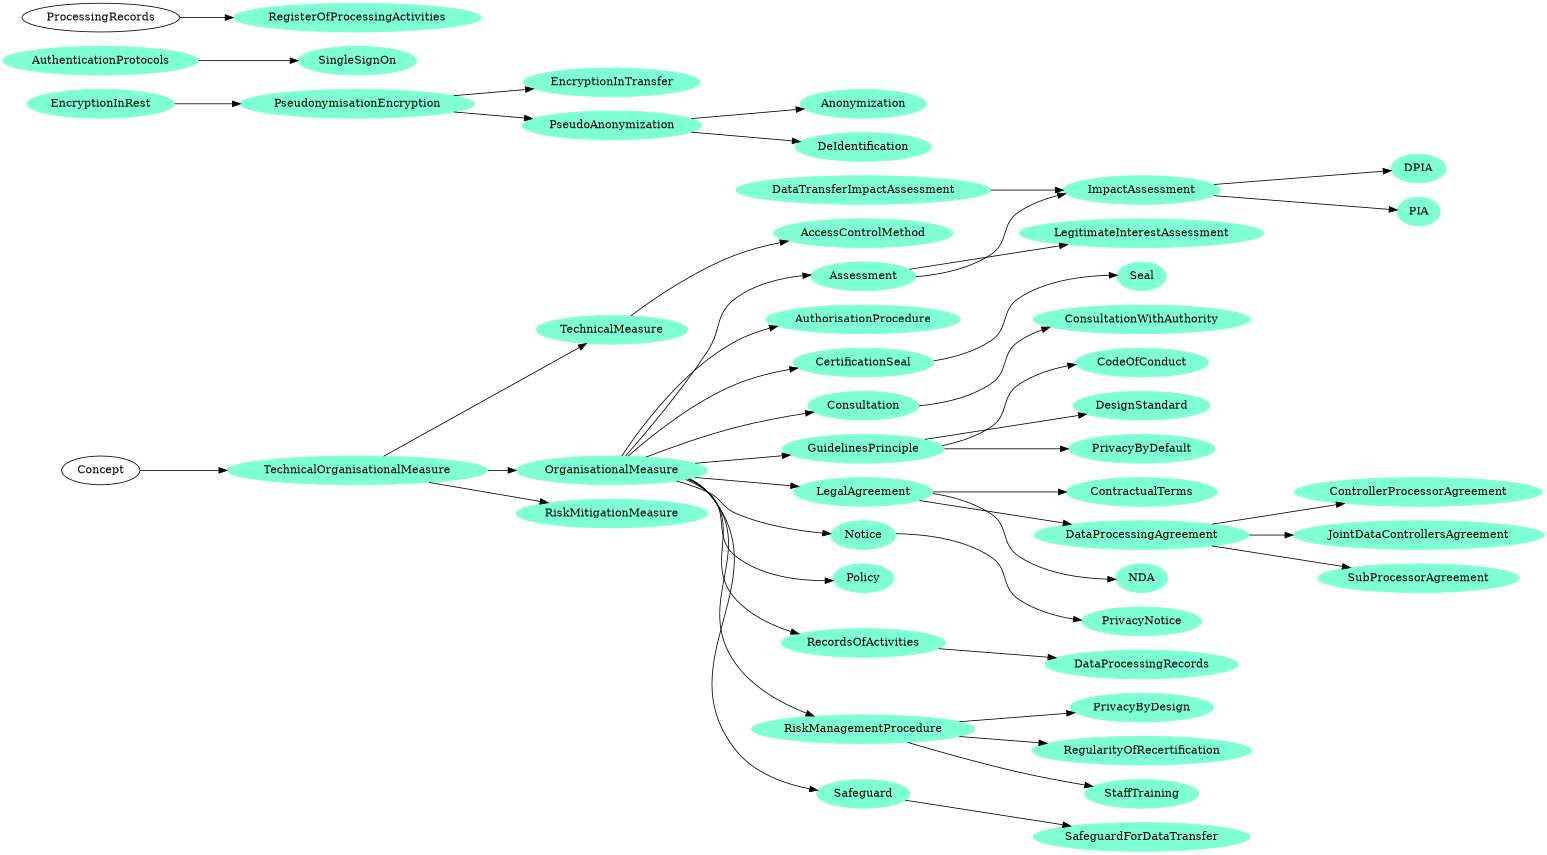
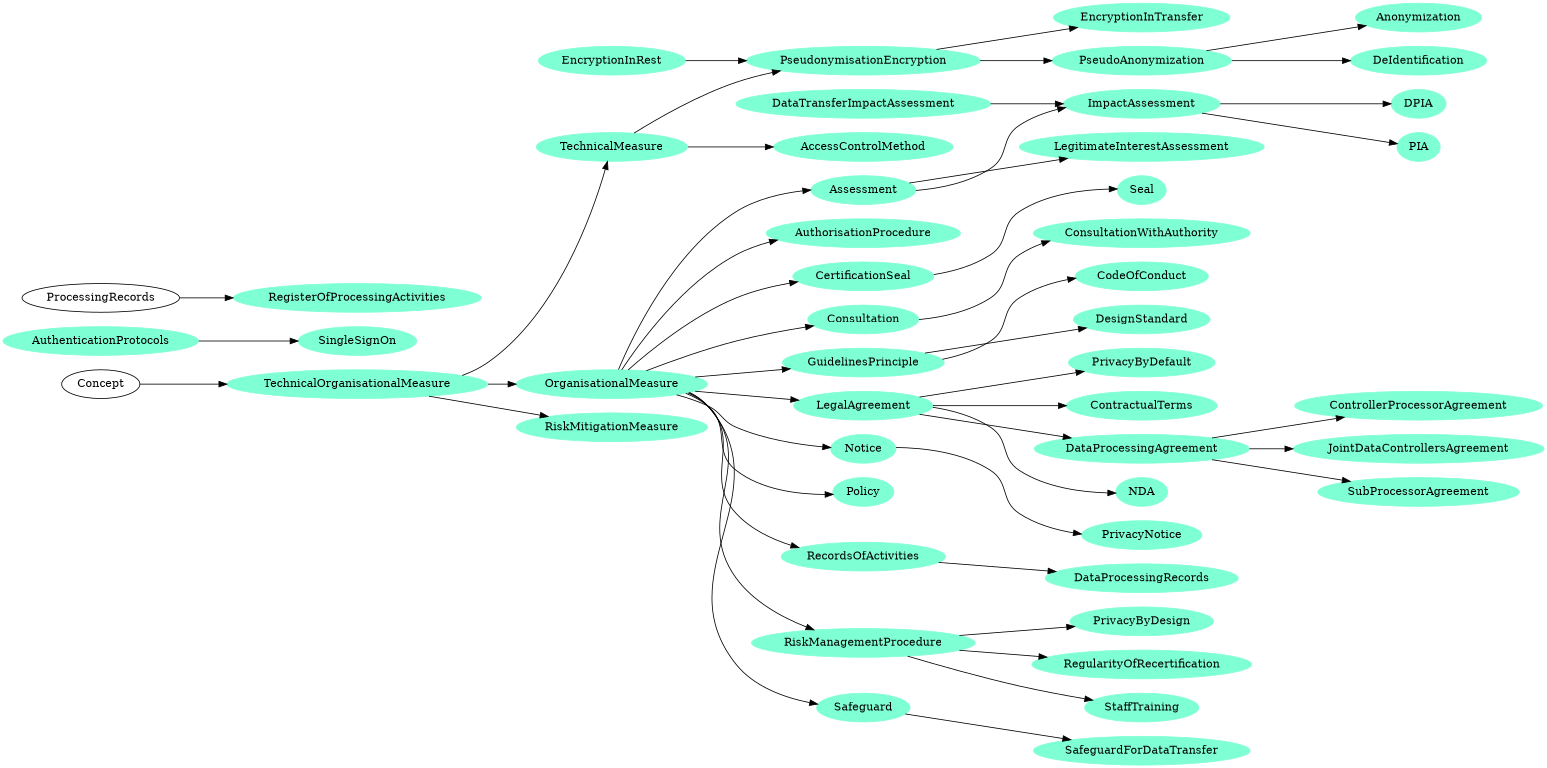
edge "TechnicalMeasure" -> "PseudonymisationEncryption": added
edge "GuidelinesPrinciple" -> "PrivacyByDefault": now "LegalAgreement" -> "PrivacyByDefault"
